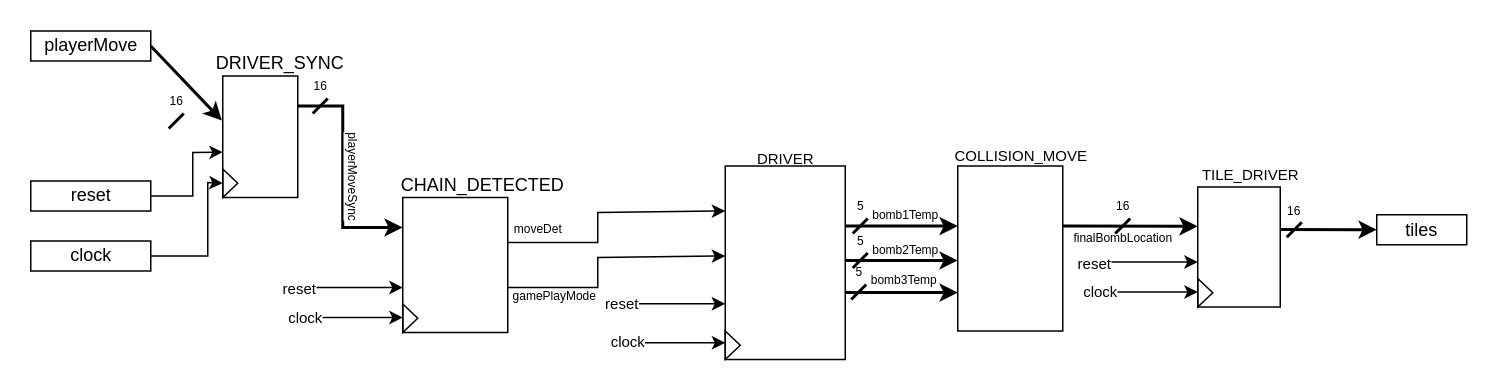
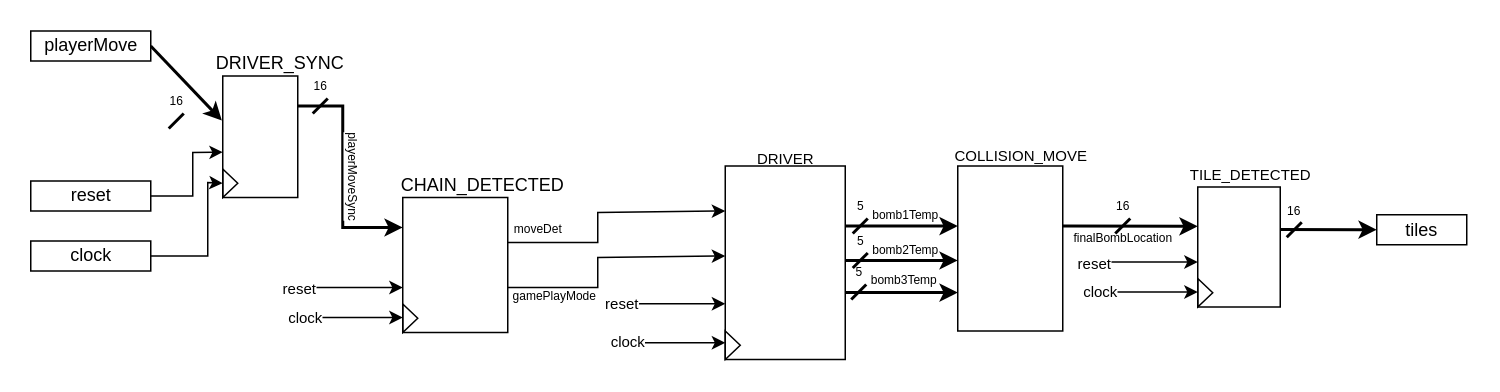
node "TILE_DRIVER": label "TILE_DRIVER" -> "TILE_DETECTED"
